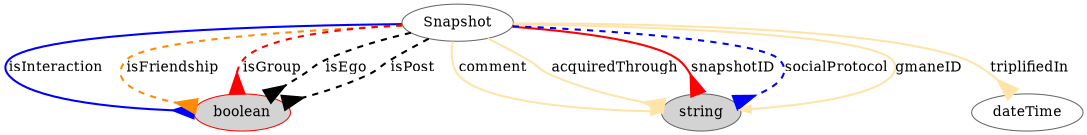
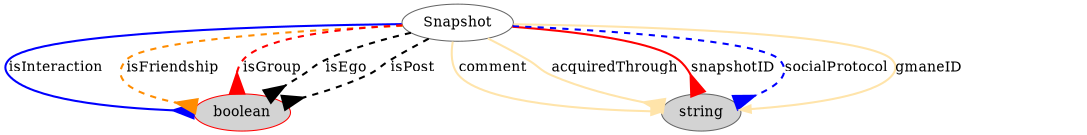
node "dateTime": removed
